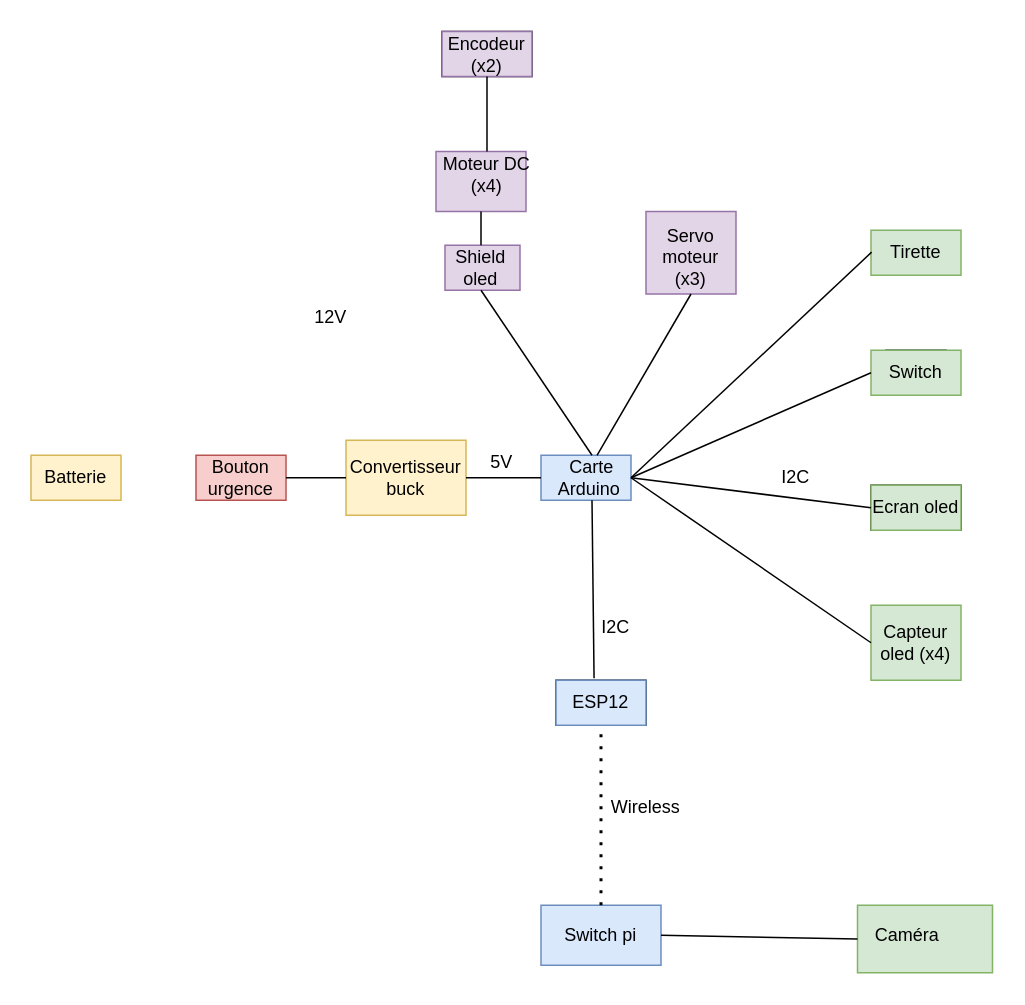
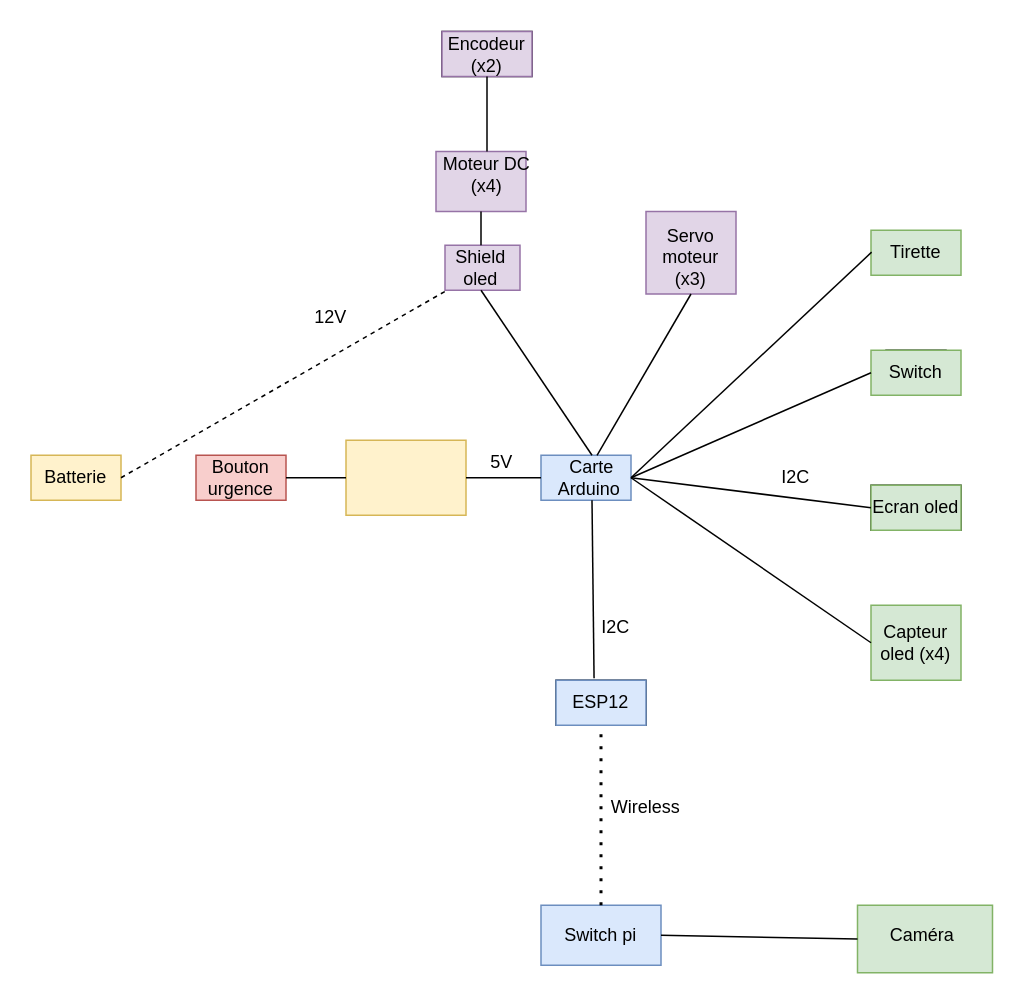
edge "Shield oled" -- "Batterie": added
node "Convertisseur buck": removed
node "Caméra": moved (910, 935) -> (925, 935)
